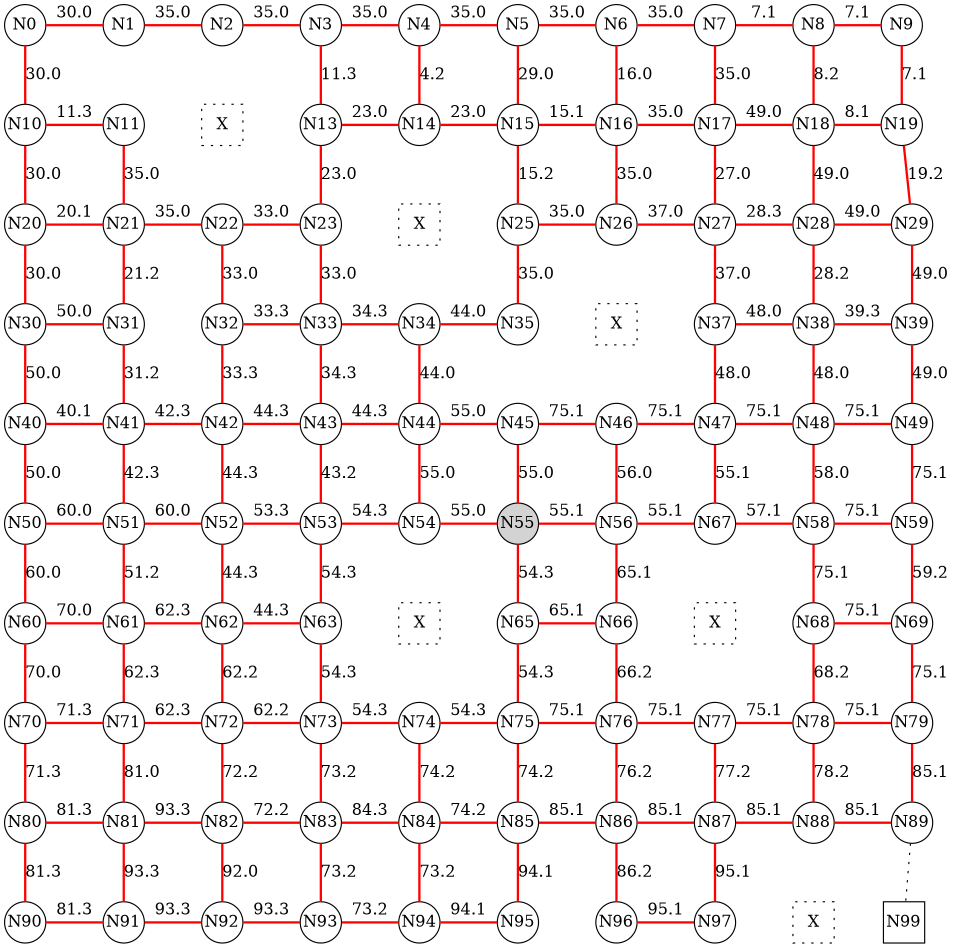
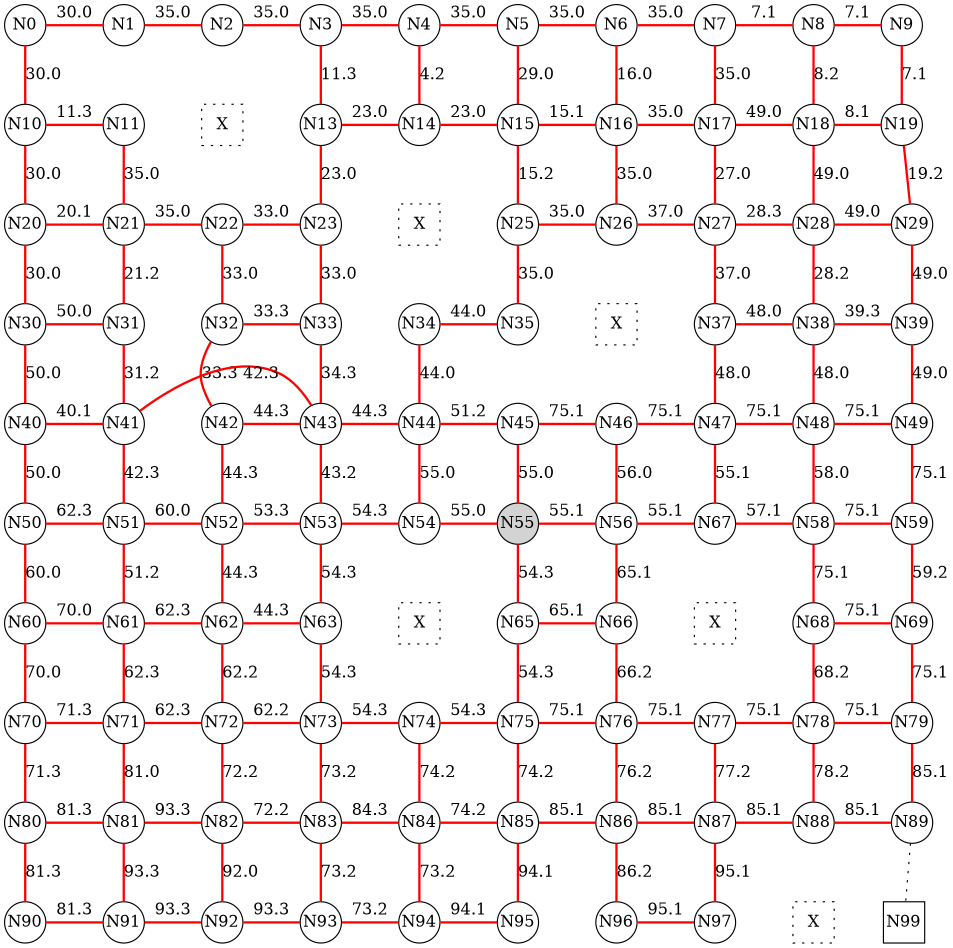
edge "N33" -- "N34": removed, label "34.3"
edge "N44" -- "N45": label "55.0" -> "51.2"
edge "N41" -- "N42": now "N41" -- "N43"
edge "N50" -- "N51": label "60.0" -> "62.3"
